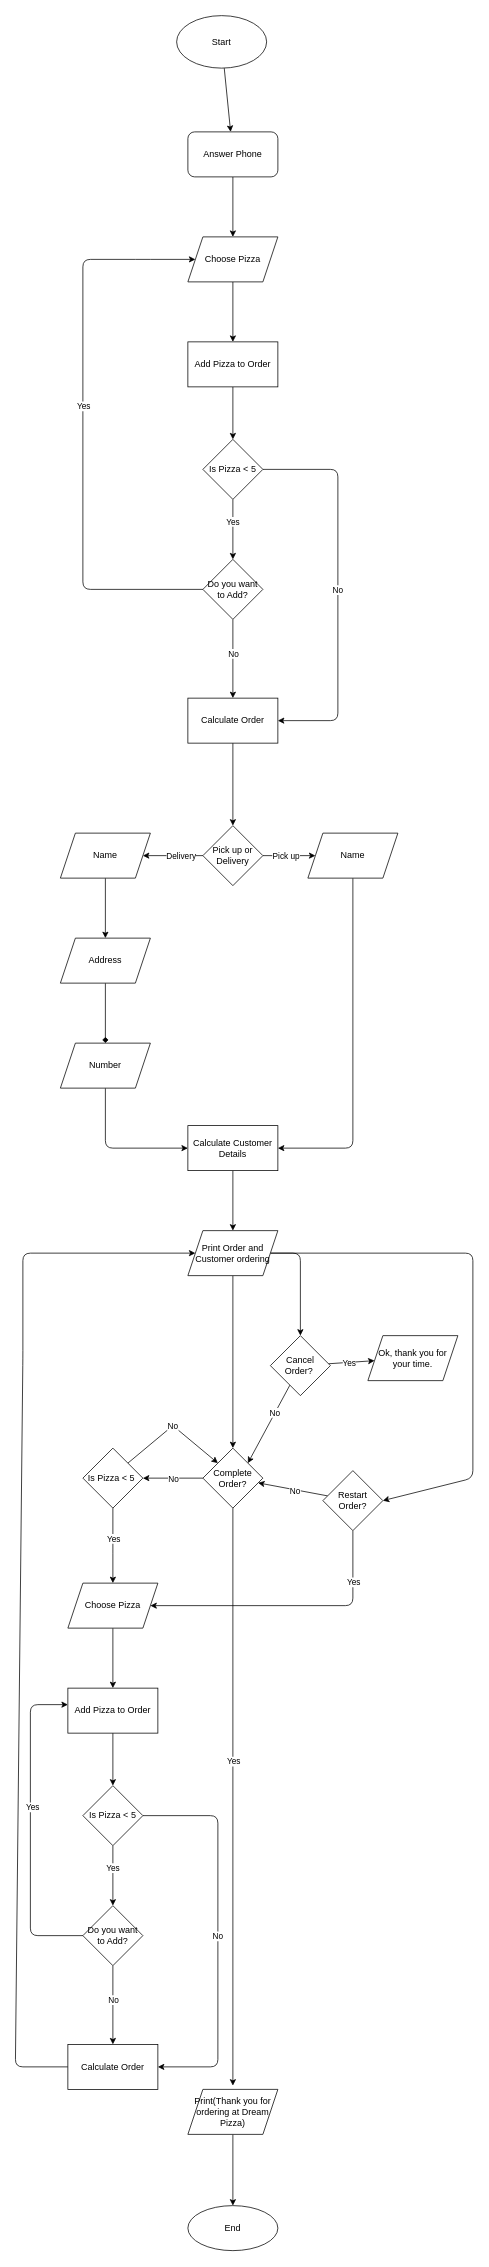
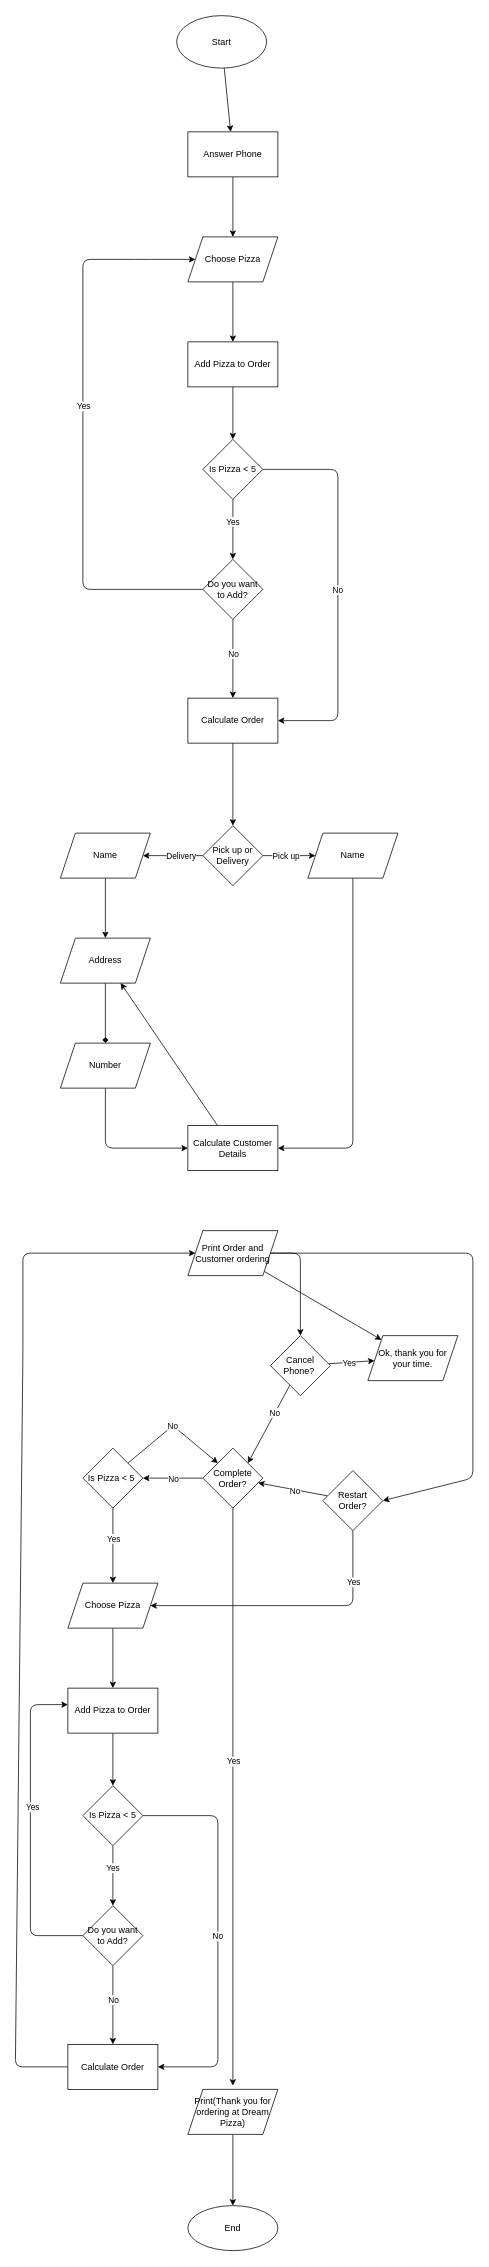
node "Answer Phone": shape rounded rectangle -> rectangle
edge "Calculate Customer Details" -> "Print Order and Customer ordering": now "Calculate Customer Details" -> "Address"
node "Cancel Order?": label "Cancel Order?" -> "Cancel Phone?"
edge "Print Order and Customer ordering" -> "Complete Order?": now "Print Order and Customer ordering" -> "Ok, thank you for your time."
